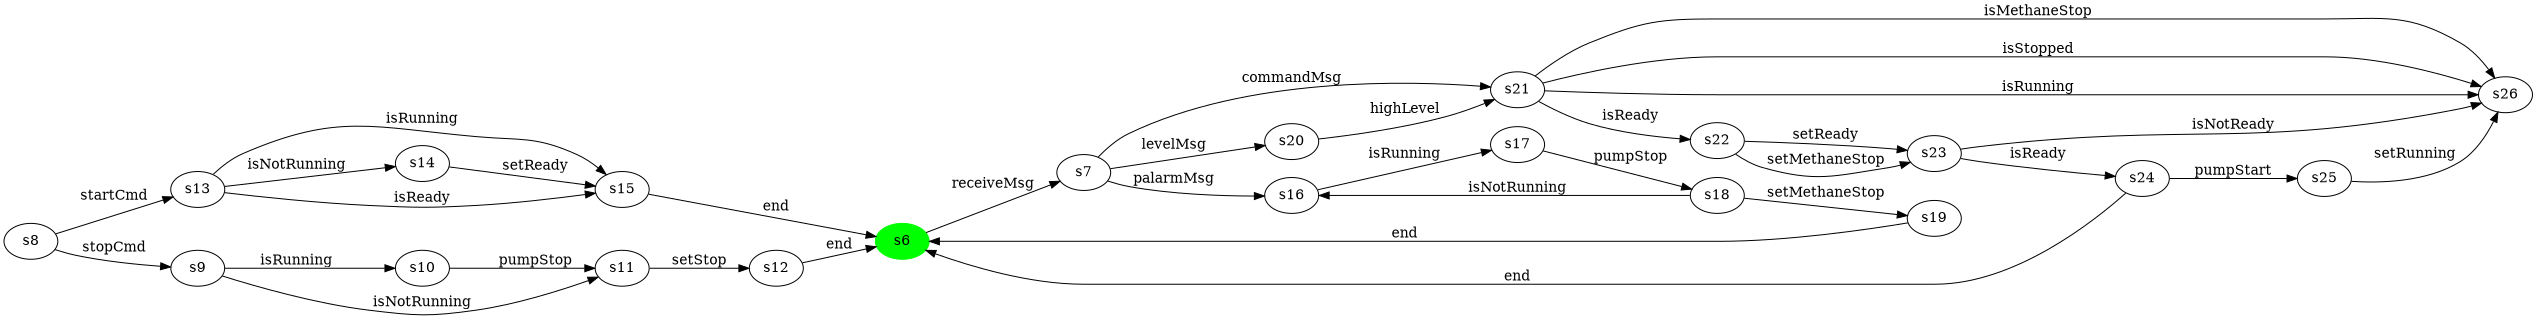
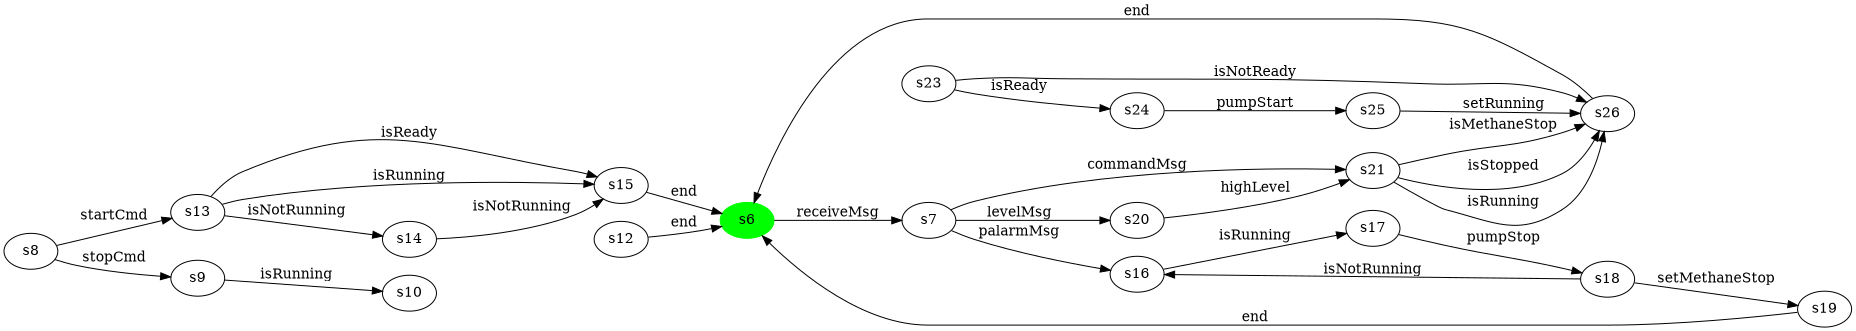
node "s22": removed
edge "s14" -> "s15": label " setReady " -> " isNotRunning "
node "s11": removed
edge "s24" -> "s6": now "s26" -> "s6"
